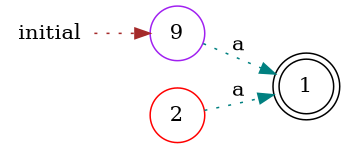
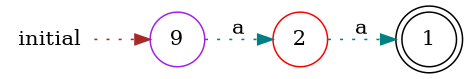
edge "9" -> "1": now "9" -> "2"
